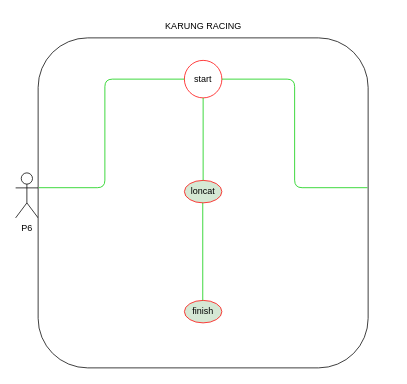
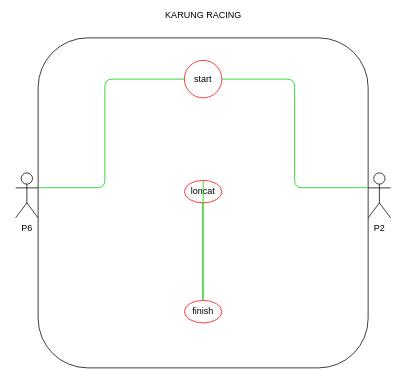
node "KARUNG RACING": moved (203, 27) -> (203, 15)
edge "start" -- "loncat": now "finish" -- "loncat"
node "loncat": fillcolor #d5e8d4 -> #ffffff
node "P2": added
node "finish": fillcolor #d5e8d4 -> #ffffff
